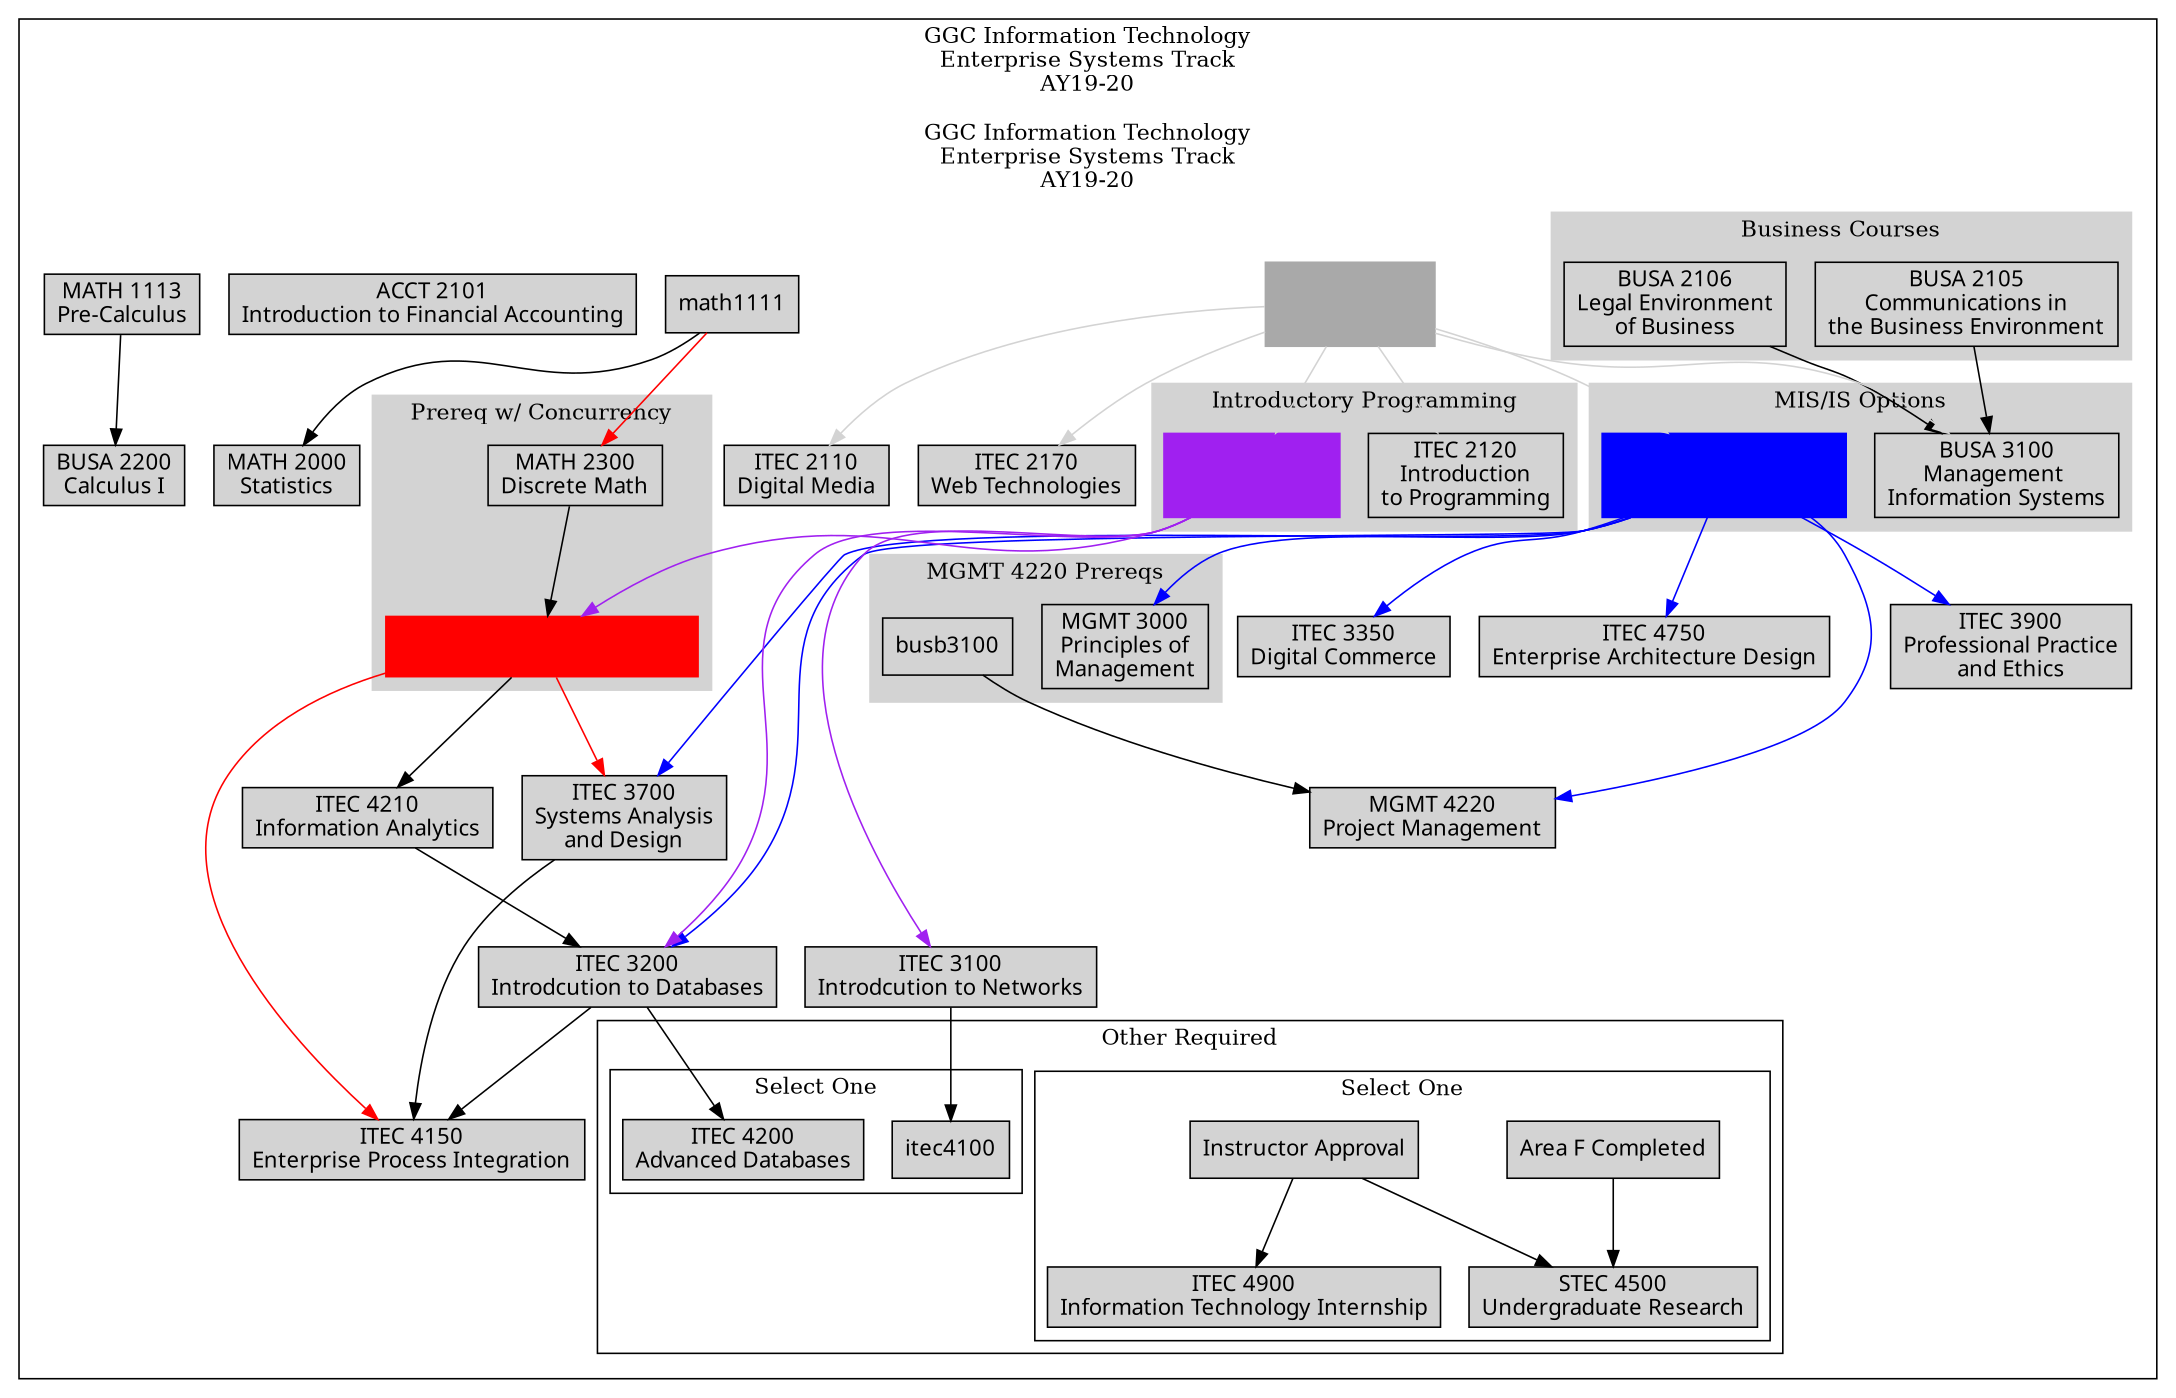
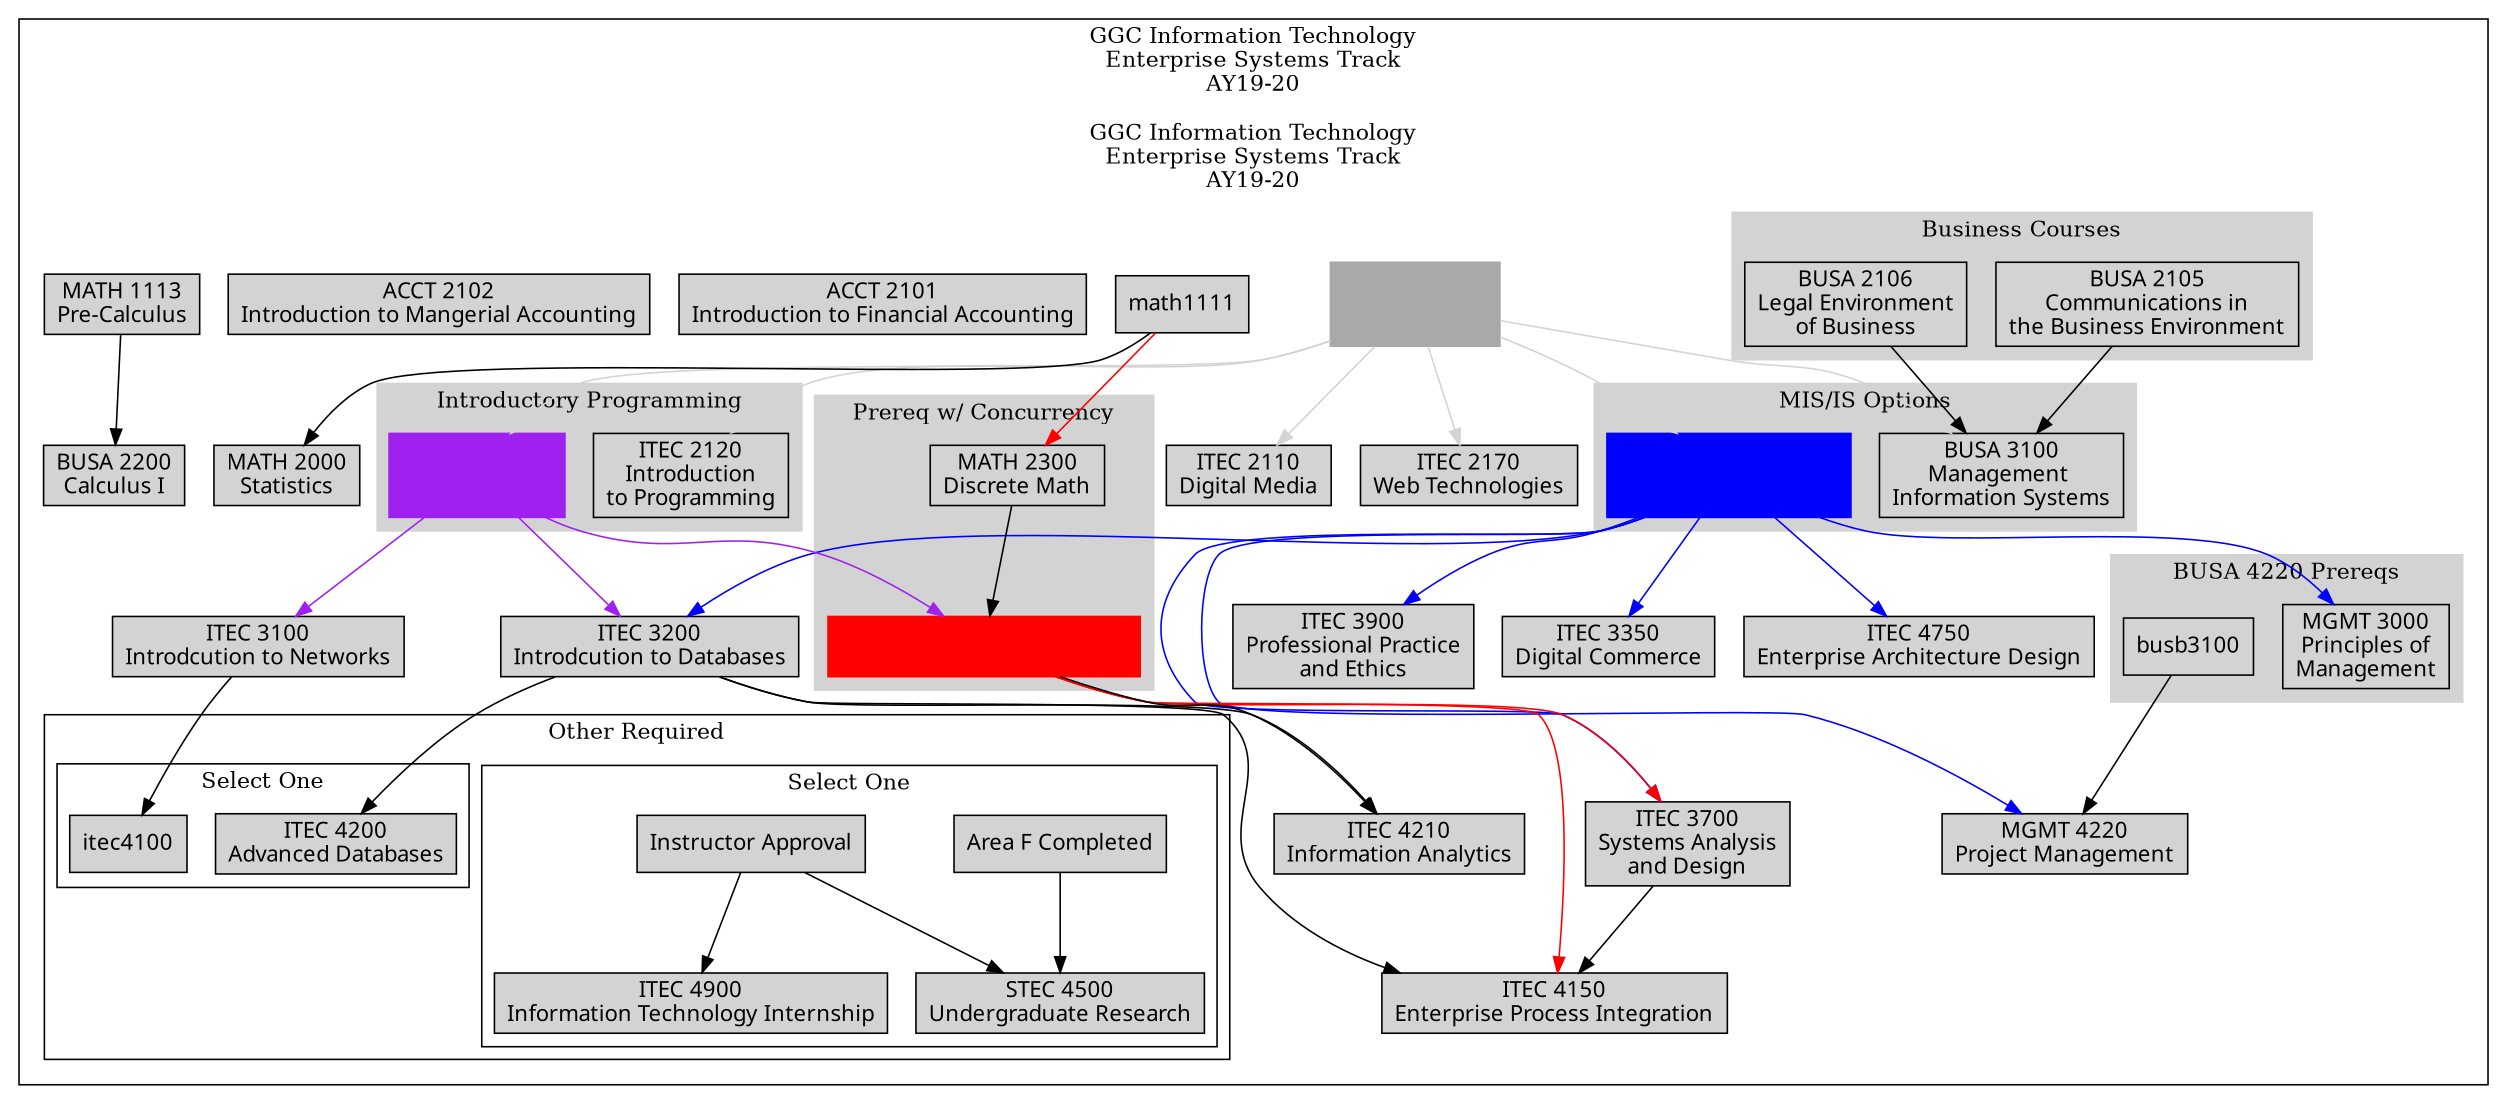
node "ACCT 2102 Introduction to Mangerial Accounting": added
cluster "MGMT 4220 Prereqs": label "MGMT 4220 Prereqs" -> "BUSA 4220 Prereqs"
edge "ITEC 4210 Information Analytics" -> "ITEC 3200 Introdcution to Databases": reversed
